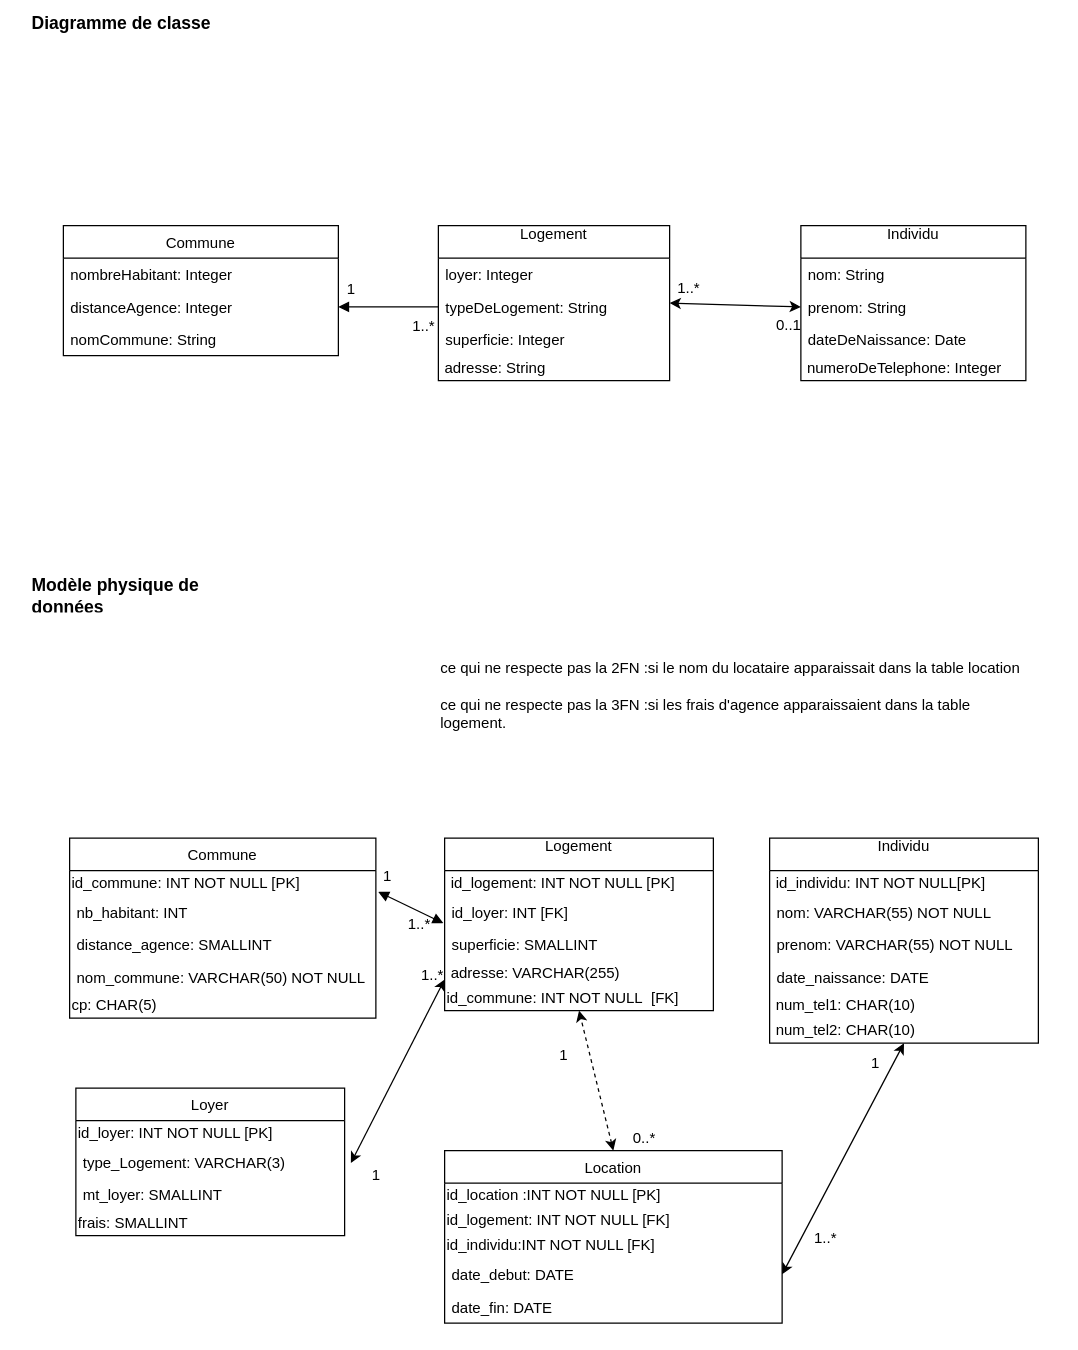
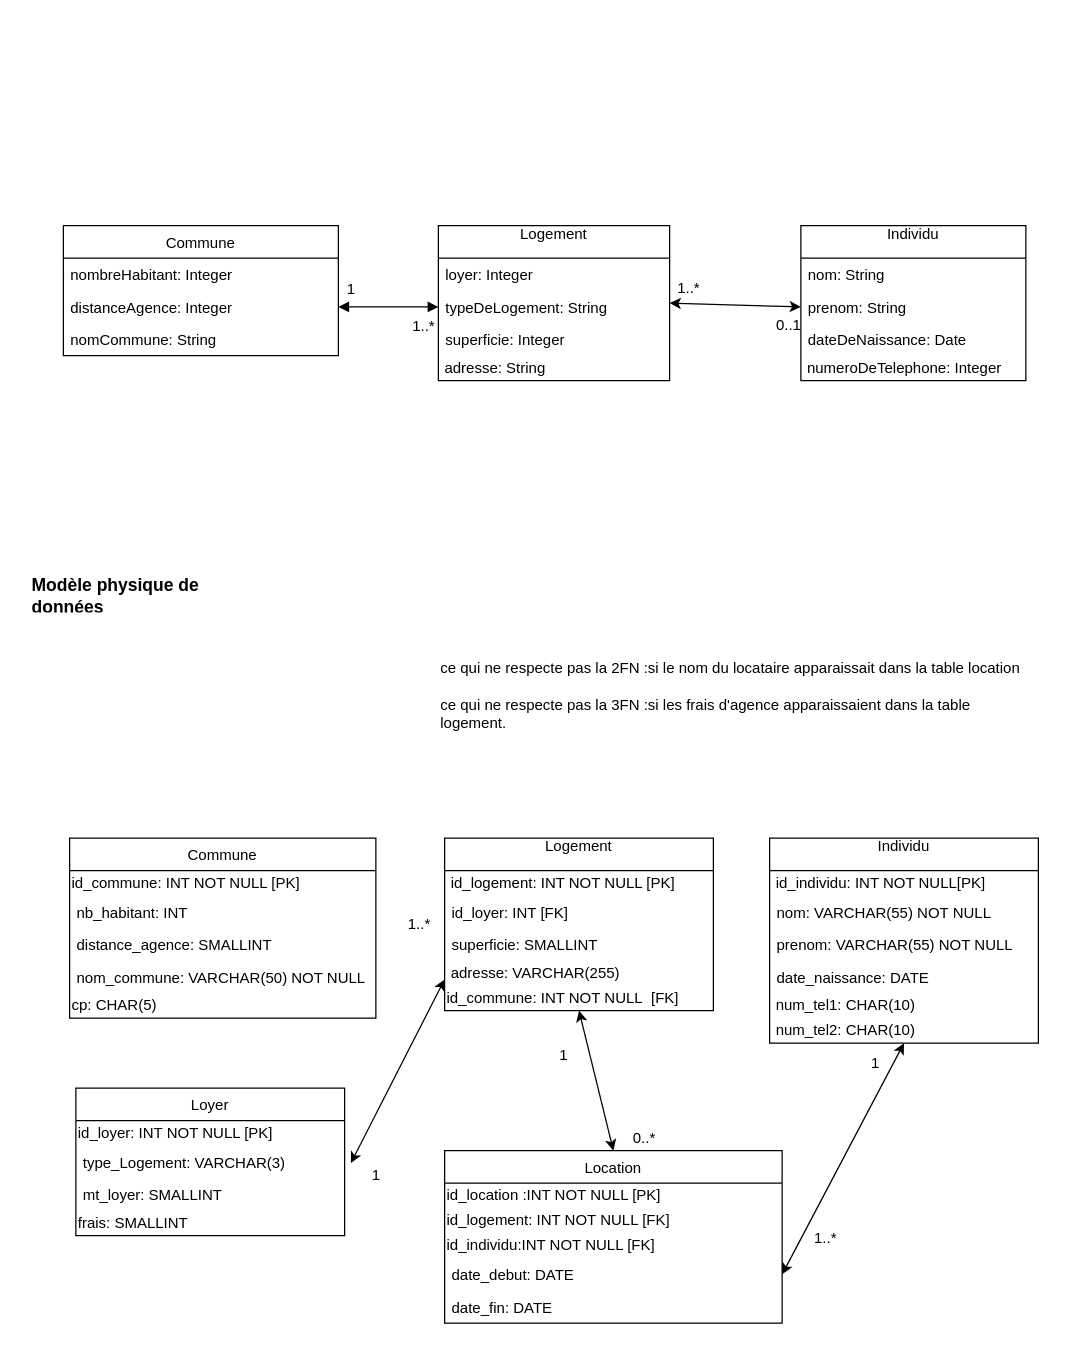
node "Diagramme de classe": removed
edge "typeDeLogement: String" -> "distanceAgence: Integer": arrowhead none -> block
edge "nb_habitant: INT" -- "superficie: SMALLINT": removed, labels "1", "1..*"
edge "id_commune: INT NOT NULL [FK]" -- "Location": style dashed -> solid
